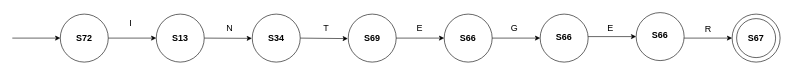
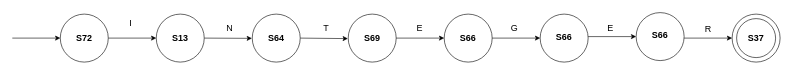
node "S34": label "S34" -> "S64"
node "S67": label "S67" -> "S37"
